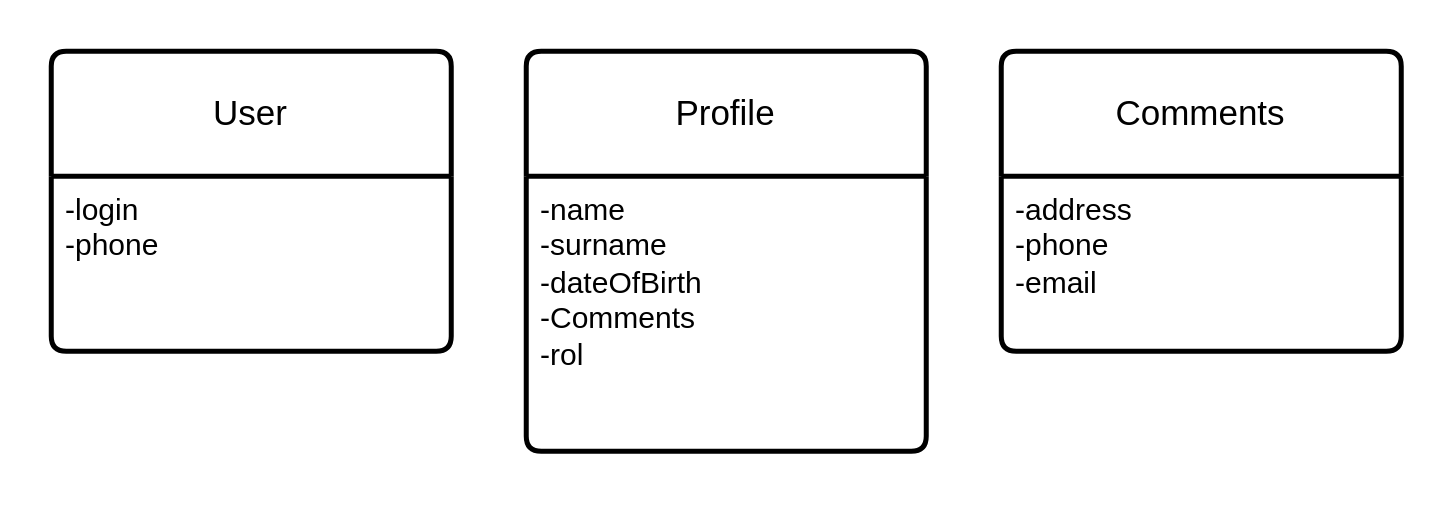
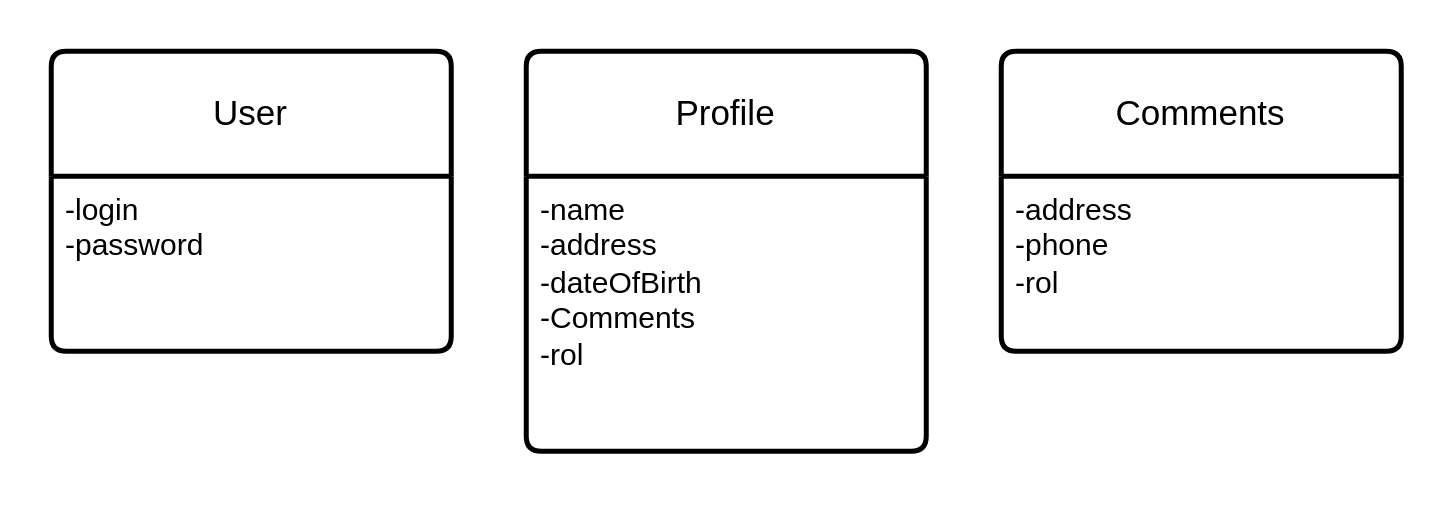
node "-login -phone": label "-login -phone" -> "-login -password"
node "-address -phone -email": label "-address -phone -email" -> "-address -phone -rol"
node "-name -surname -dateOfBirth -Comments -rol": label "-name -surname -dateOfBirth -Comments -rol" -> "-name -address -dateOfBirth -Comments -rol"
